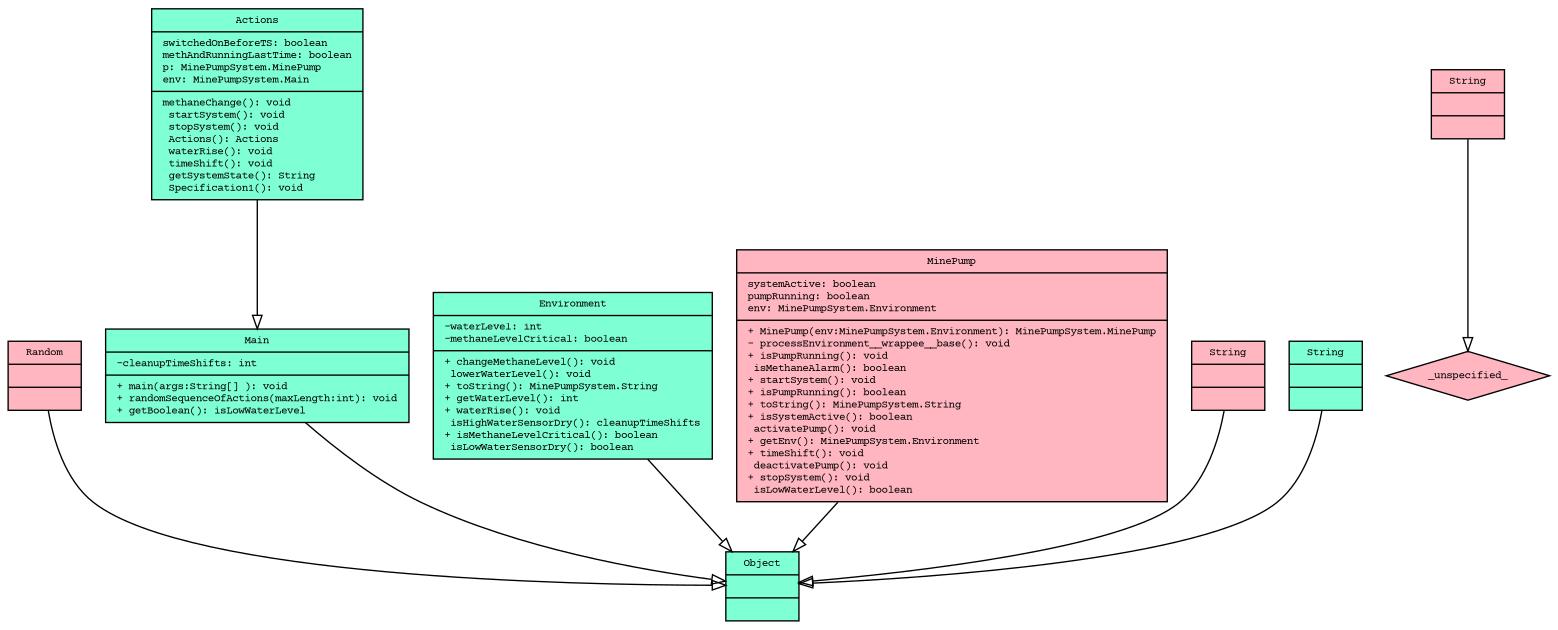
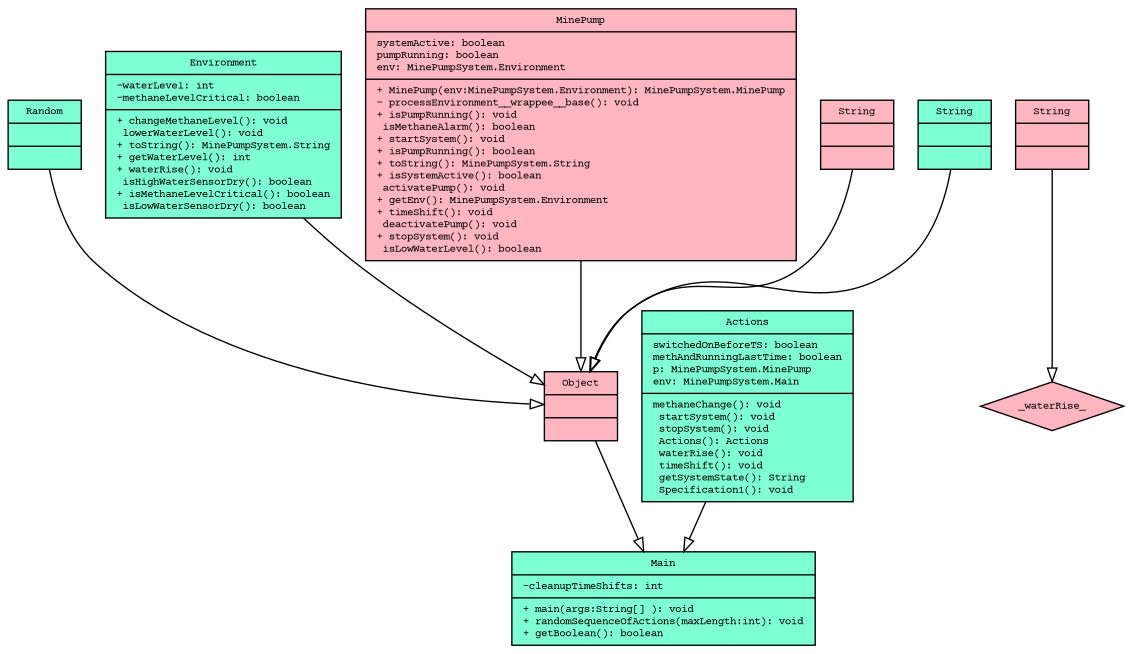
node "Random": fillcolor lightpink -> aquamarine
node "_unspecified_": label "_unspecified_" -> "_waterRise_"
node "Main": text "+ getBoolean(): isLowWaterLevel" -> "+ getBoolean(): boolean"
node "Environment": text "isHighWaterSensorDry(): cleanupTimeShifts" -> "isHighWaterSensorDry(): boolean"
edge "Main" -> "Object": reversed
node "Object": fillcolor aquamarine -> lightpink
